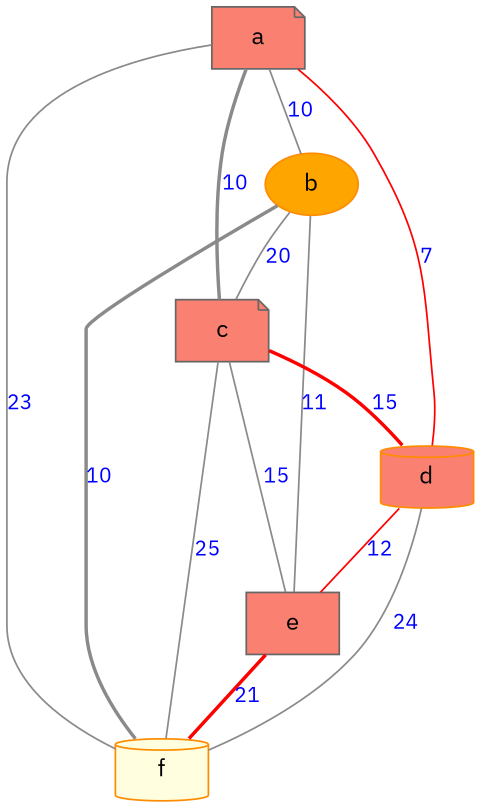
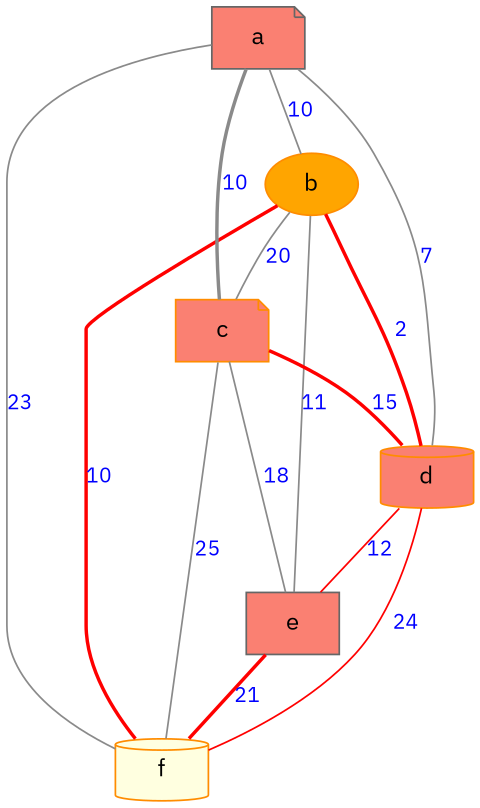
edge "a" -- "d": color red -> gray54
edge "b" -- "d": added, label "2"
node "c": color gray40 -> darkorange
edge "b" -- "f": color gray54 -> red
edge "c" -- "e": label "15" -> "18"
edge "d" -- "f": color gray54 -> red
